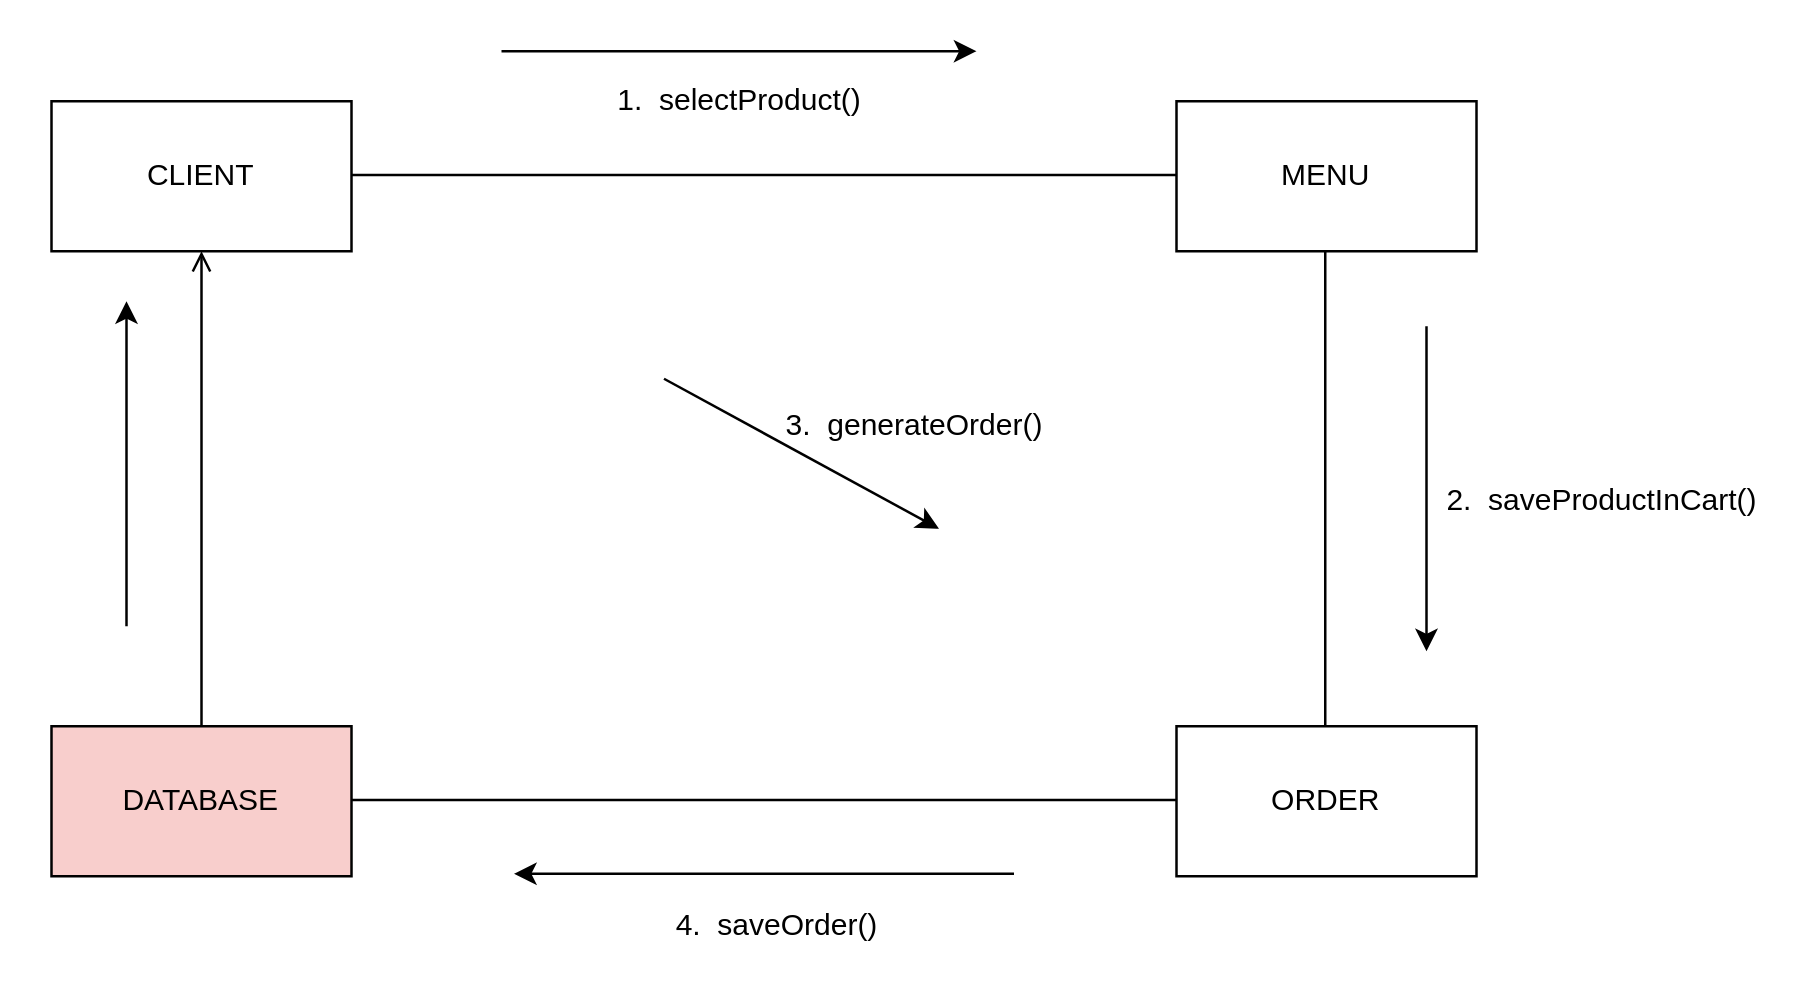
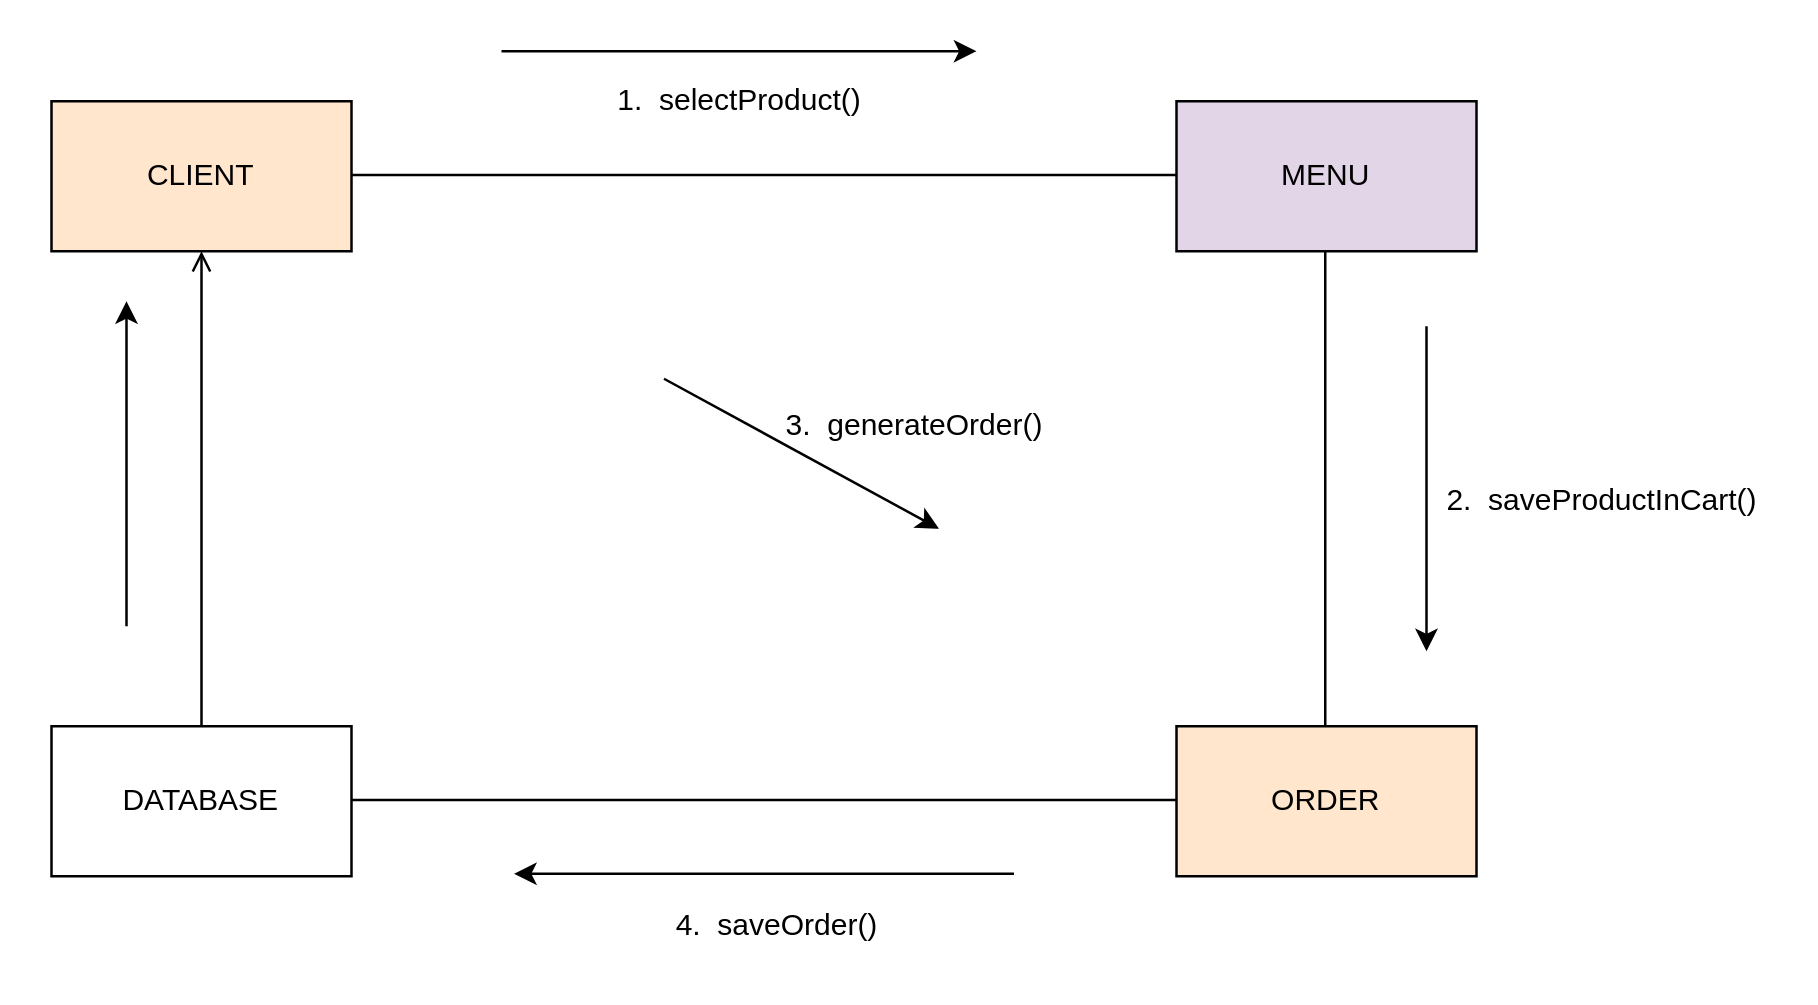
node "CLIENT": fillcolor #ffffff -> #ffe6cc
node "MENU": fillcolor #ffffff -> #e1d5e7
node "DATABASE": fillcolor #f8cecc -> #ffffff
node "ORDER": fillcolor #ffffff -> #ffe6cc
